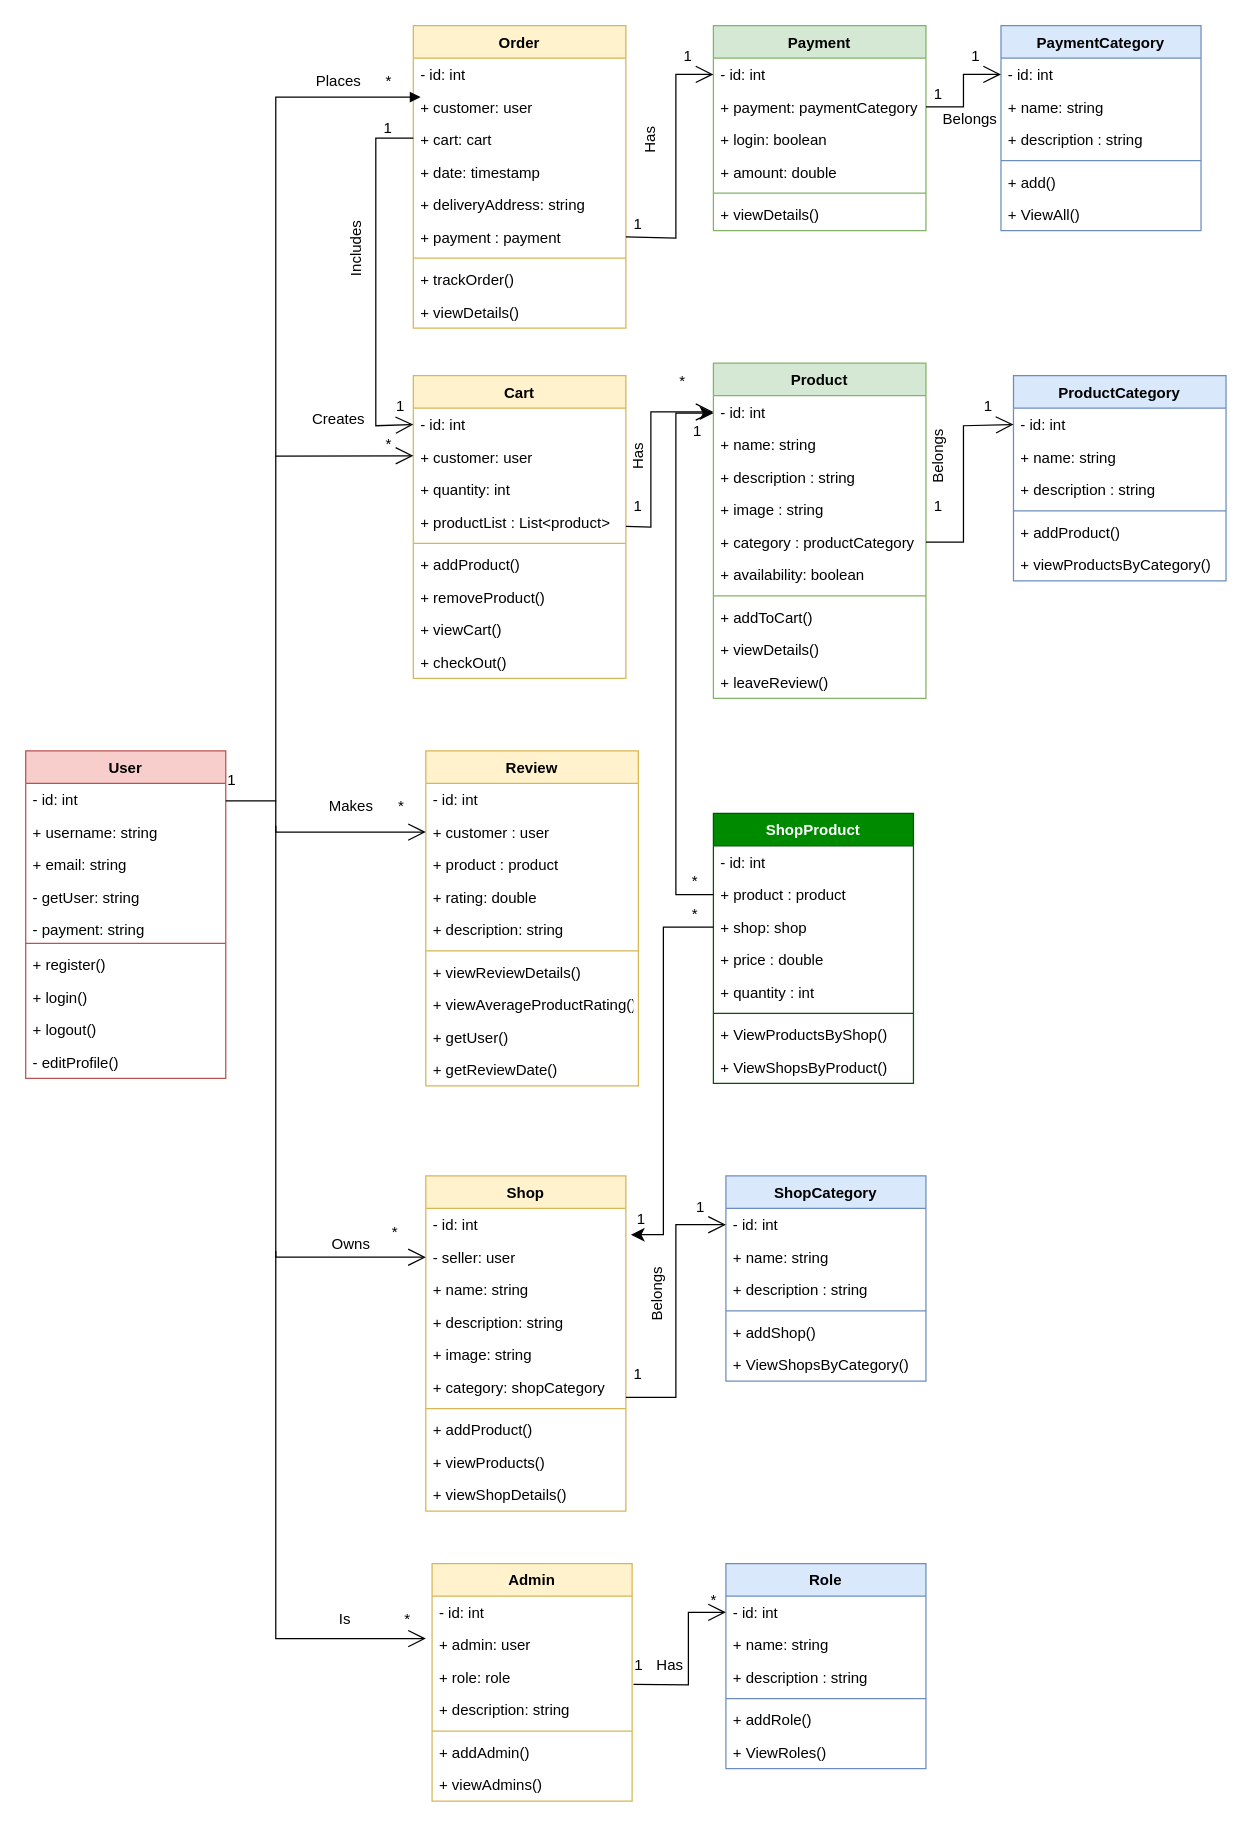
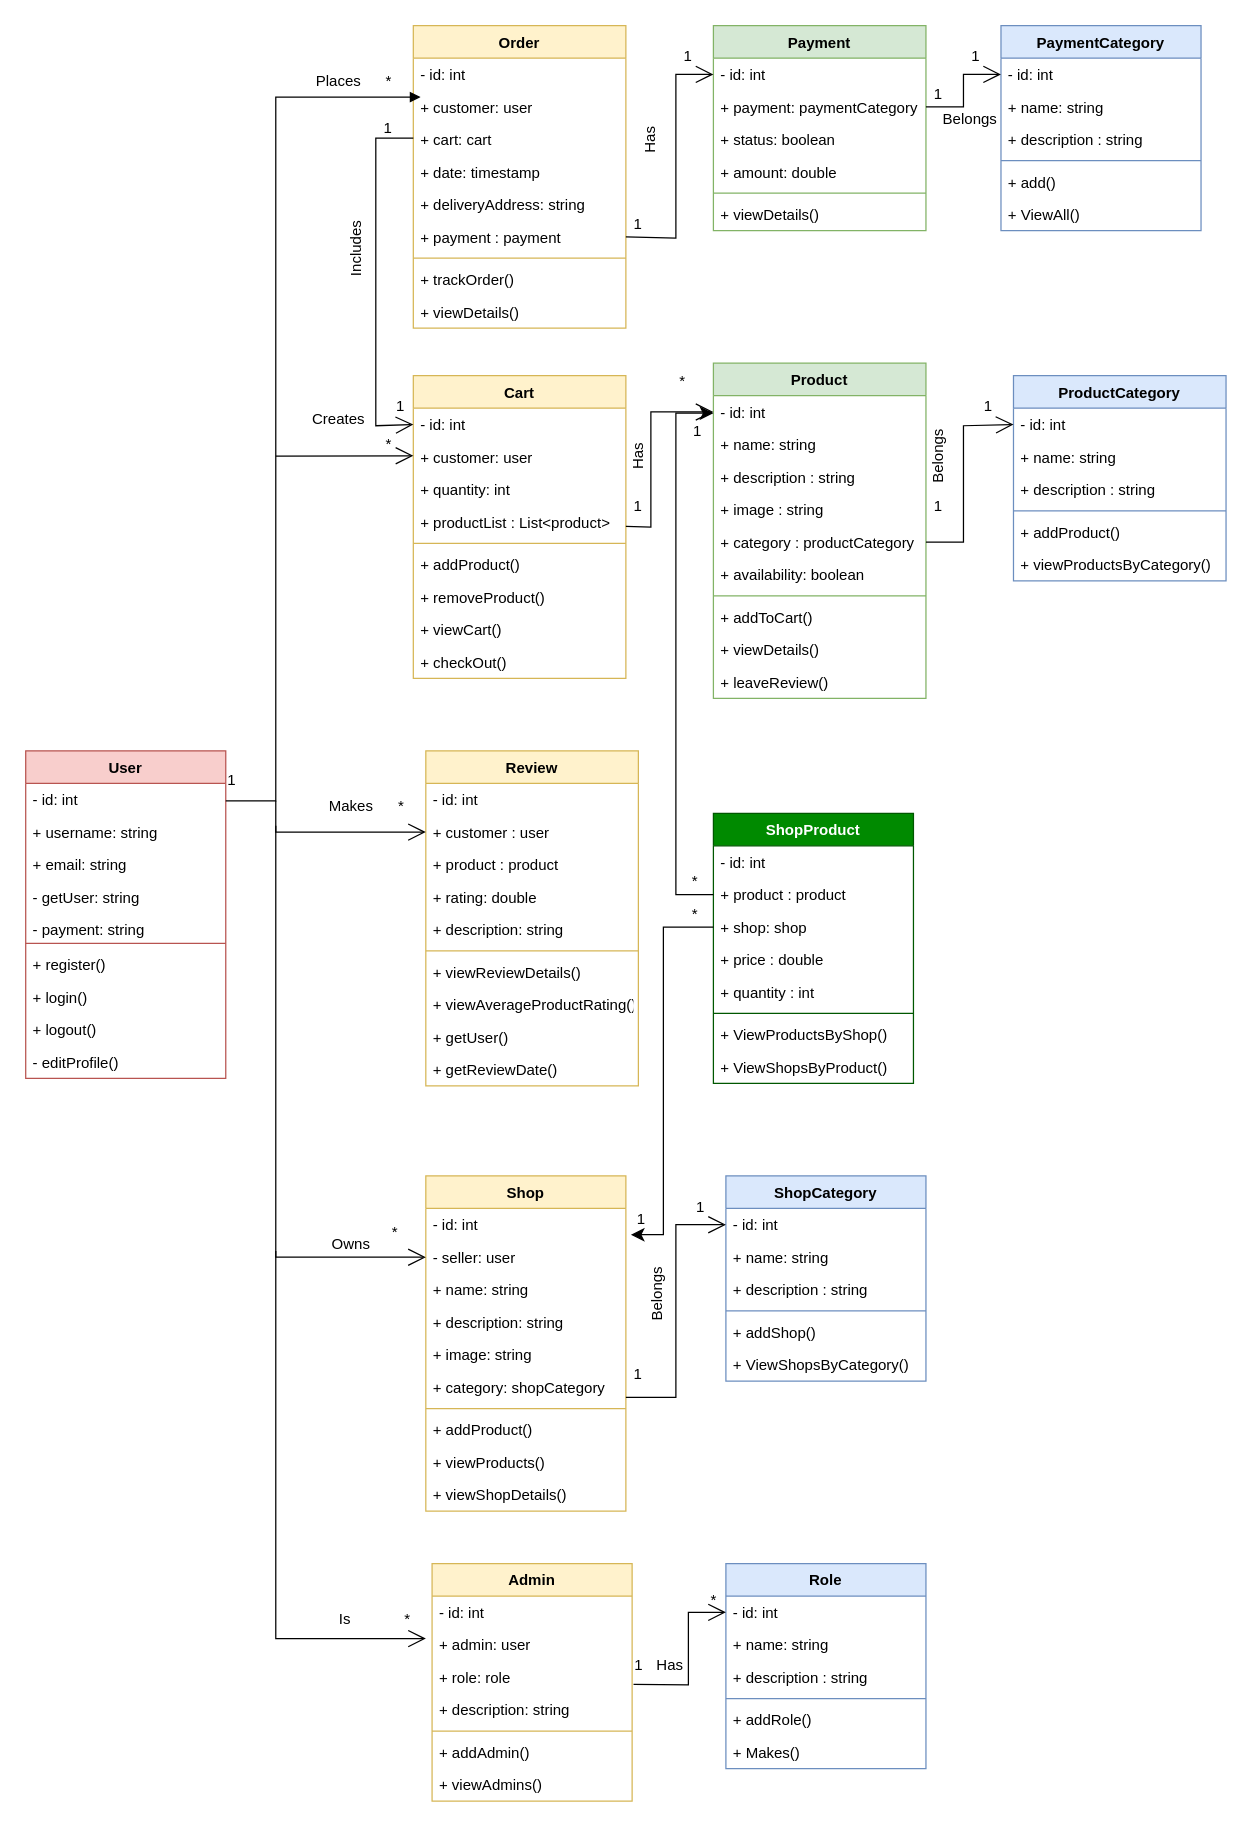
node "+ login: boolean": label "+ login: boolean" -> "+ status: boolean"
node "+ ViewRoles()": label "+ ViewRoles()" -> "+ Makes()"
